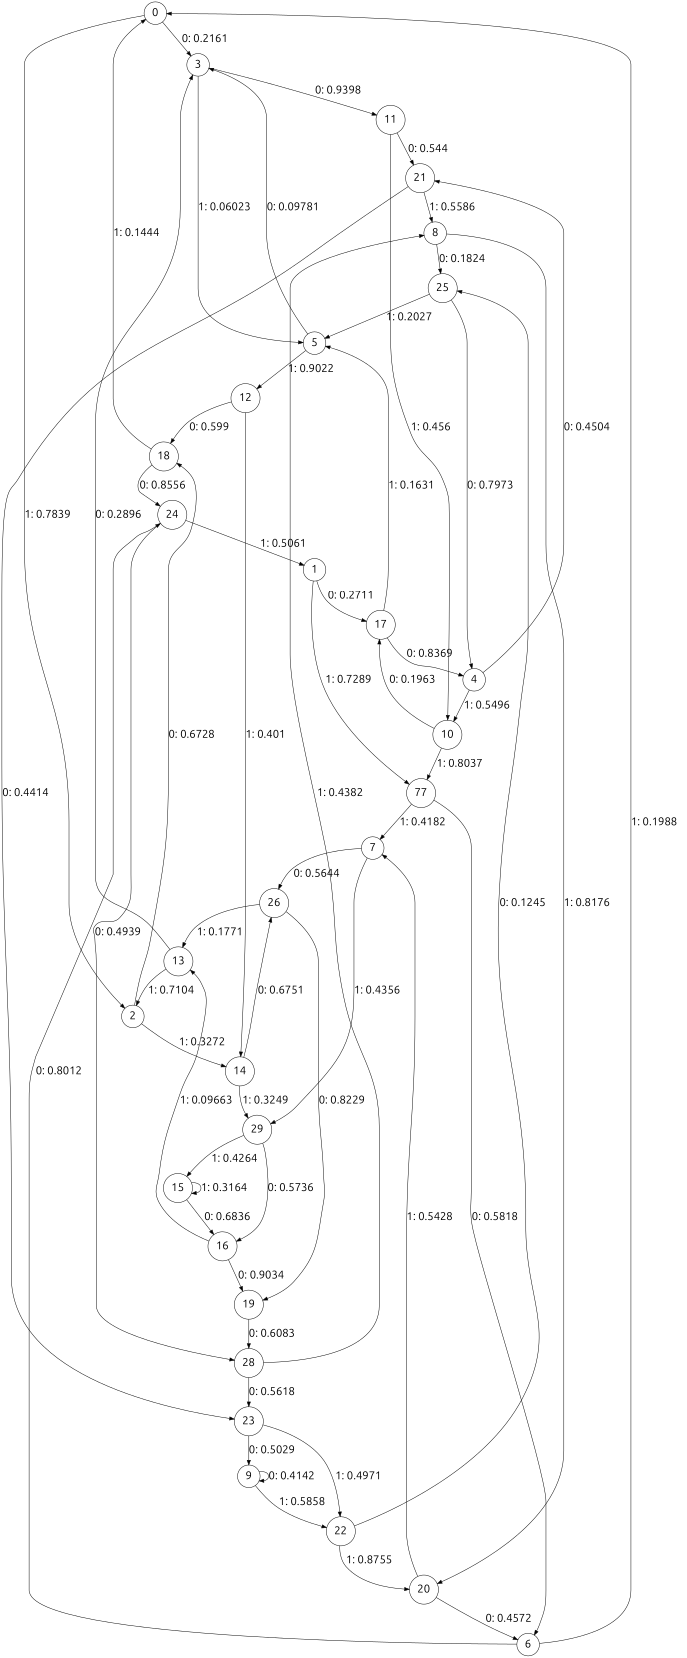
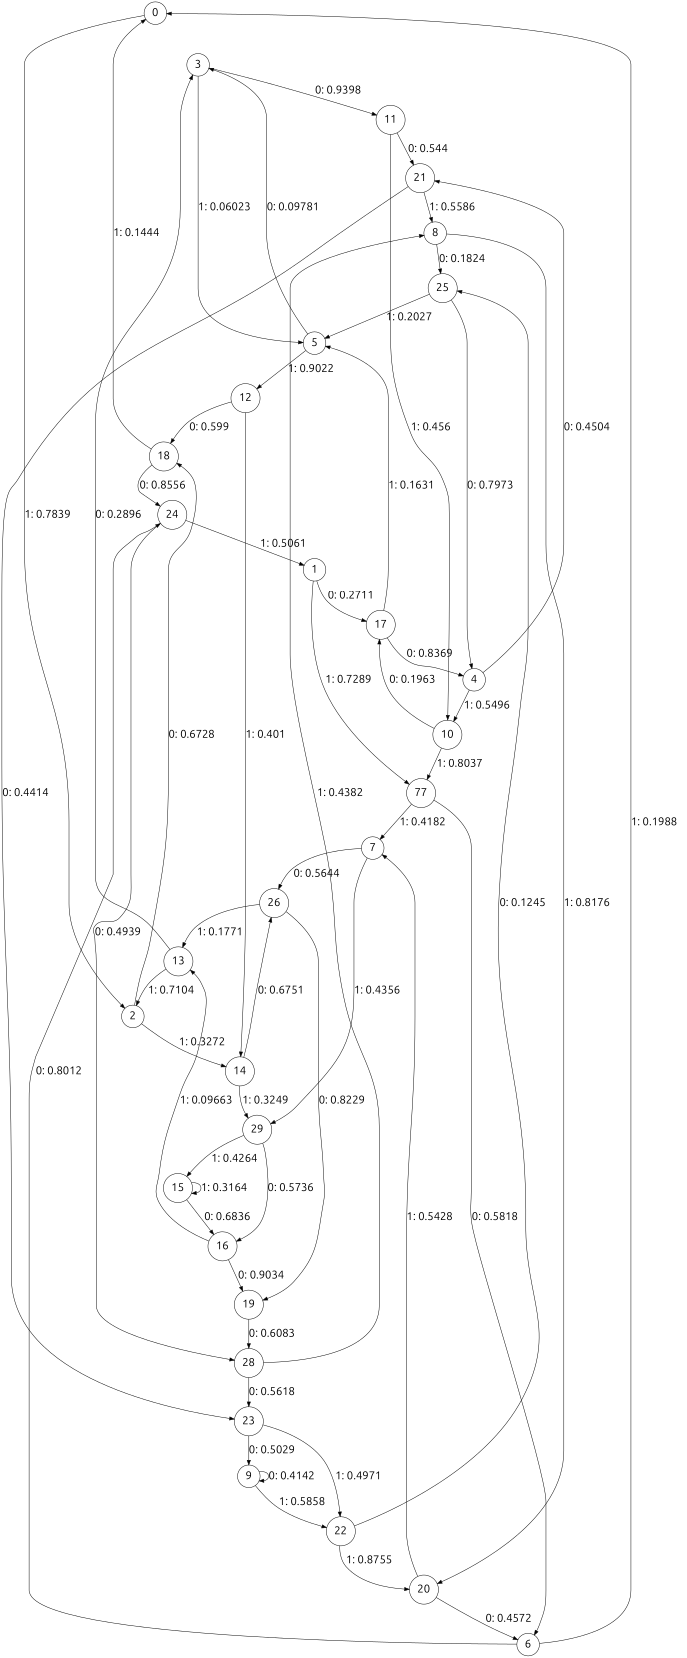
edge "0" -> "3": removed, label "0: 0.2161"
